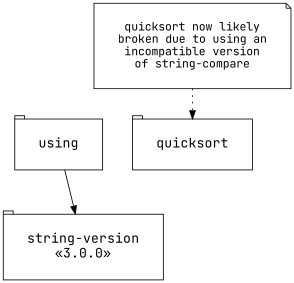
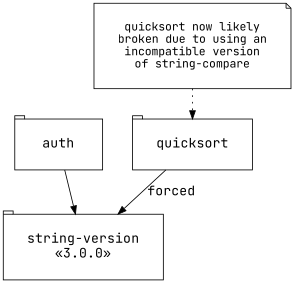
node "using": label "using" -> "auth"
edge "quicksort" -> "string-version «3.0.0»": added, label "forced"
